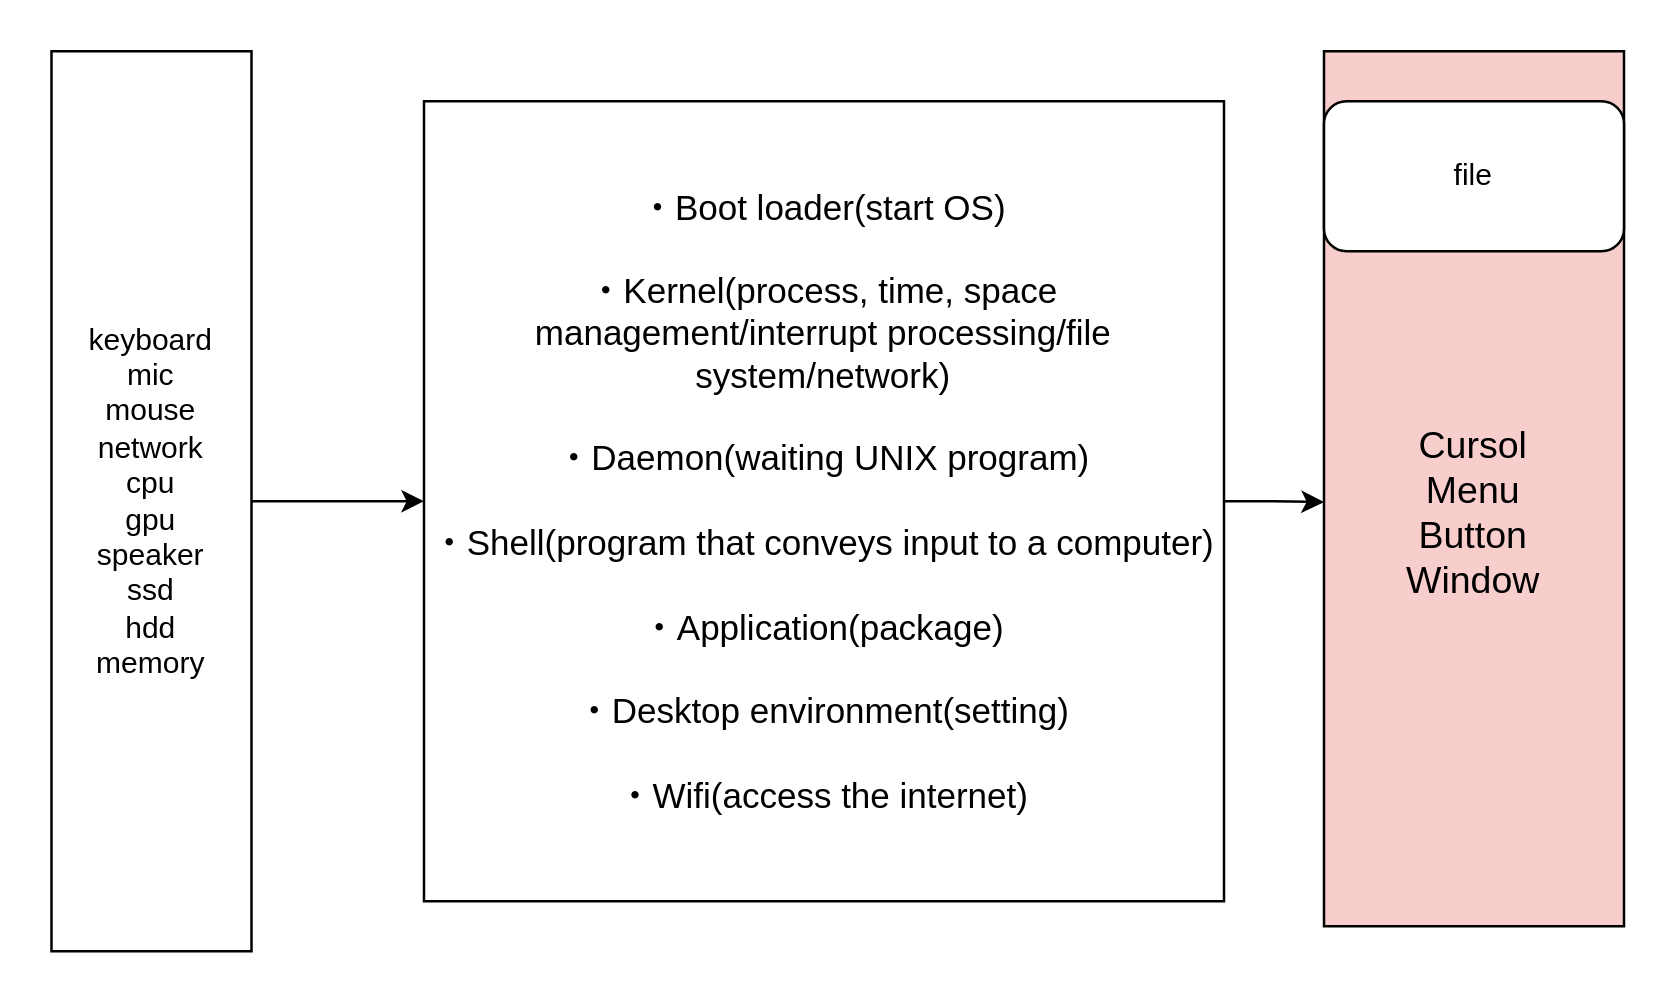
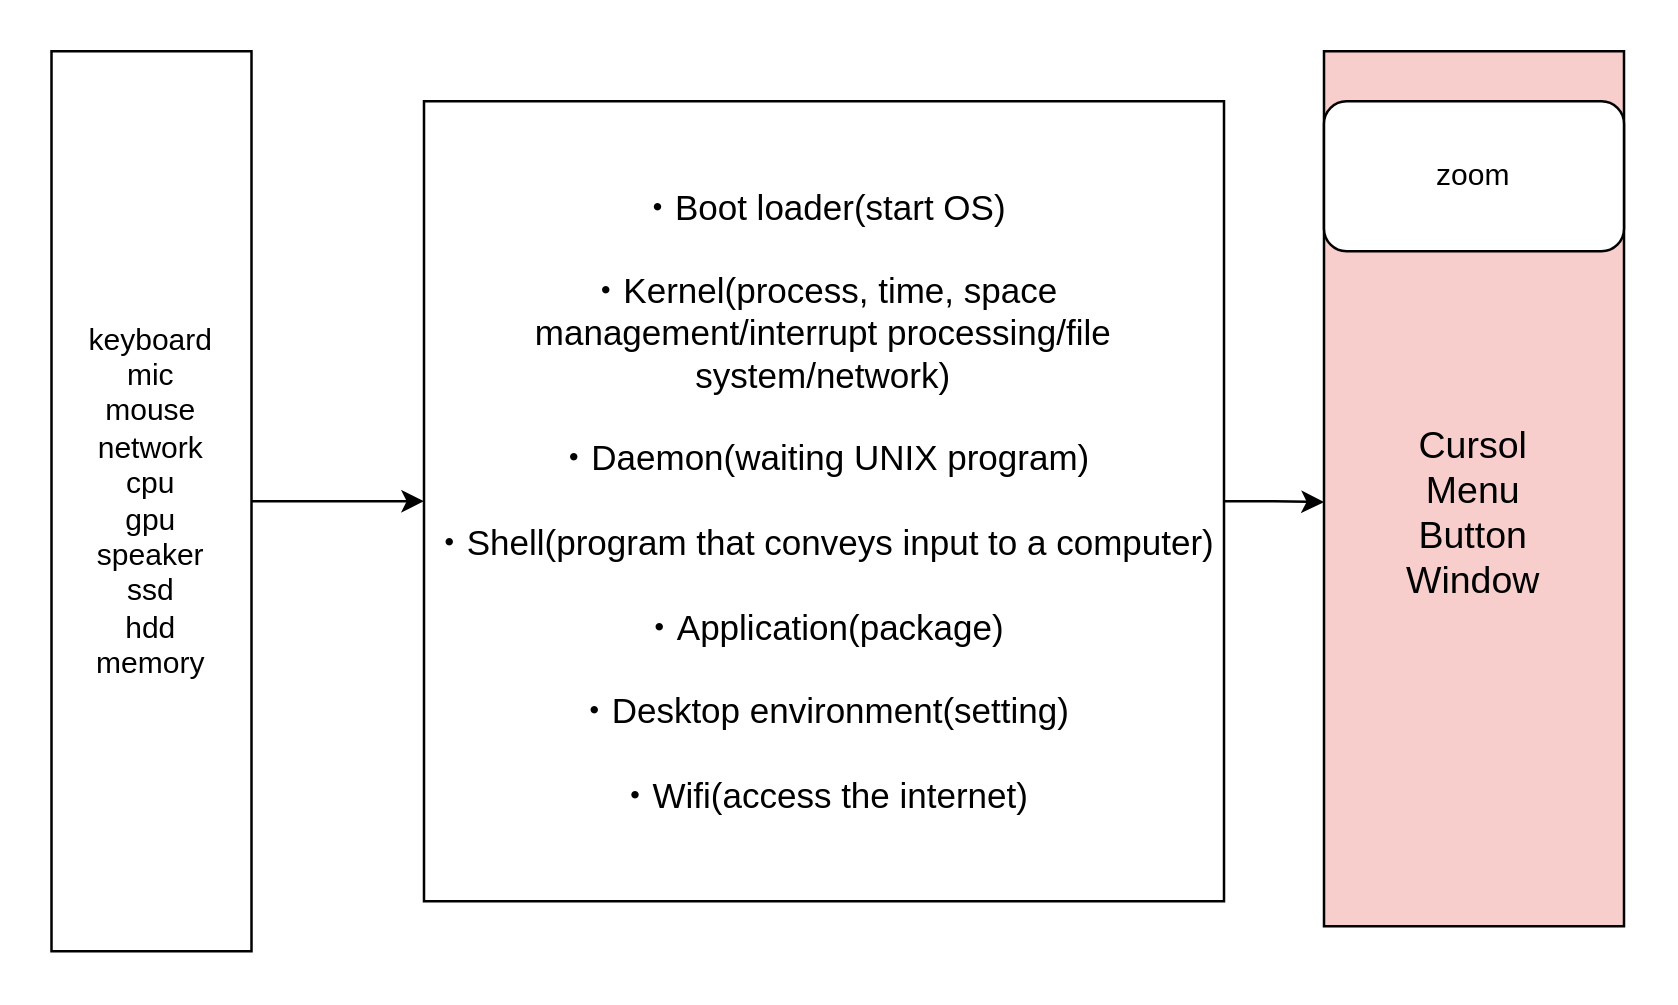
node "file": label "file" -> "zoom"
